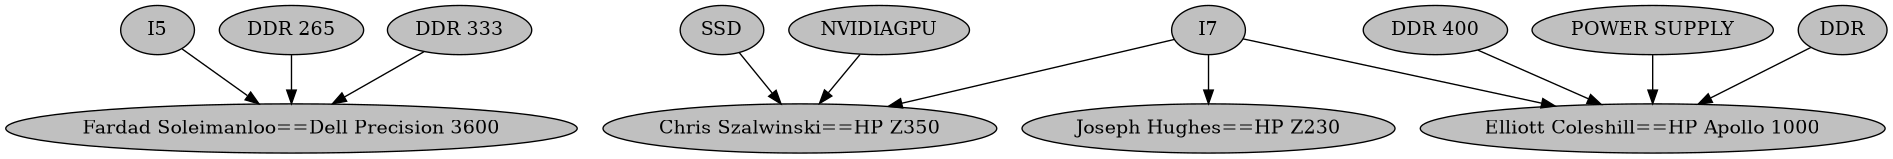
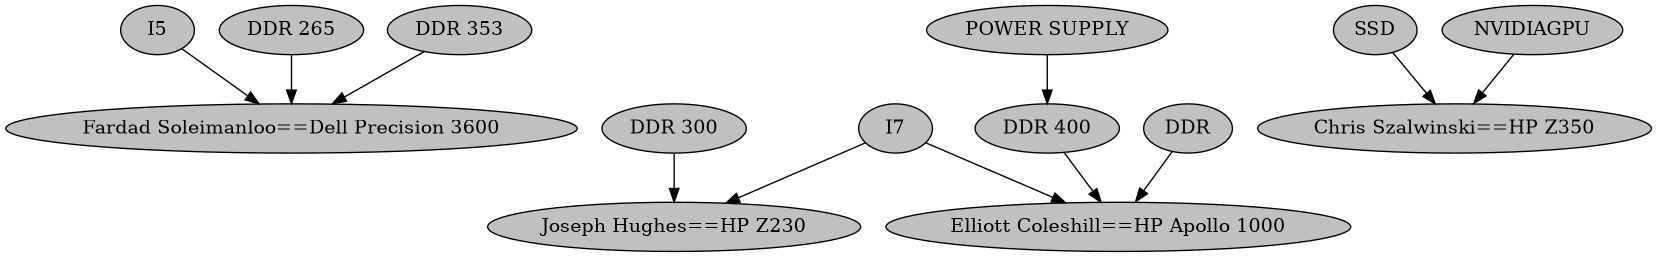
node "DDR 333": label "DDR 333" -> "DDR 353"
edge "I7" -> "Chris Szalwinski==HP Z350": removed
edge "POWER SUPPLY" -> "Elliott Coleshill==HP Apollo 1000": now "POWER SUPPLY" -> "DDR 400"
node "DDR 300": added
